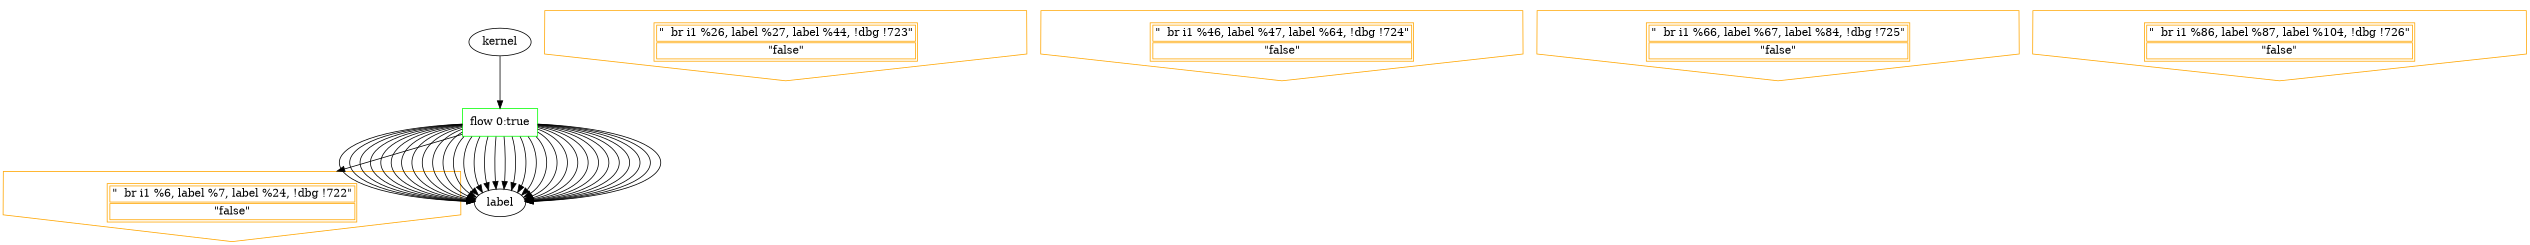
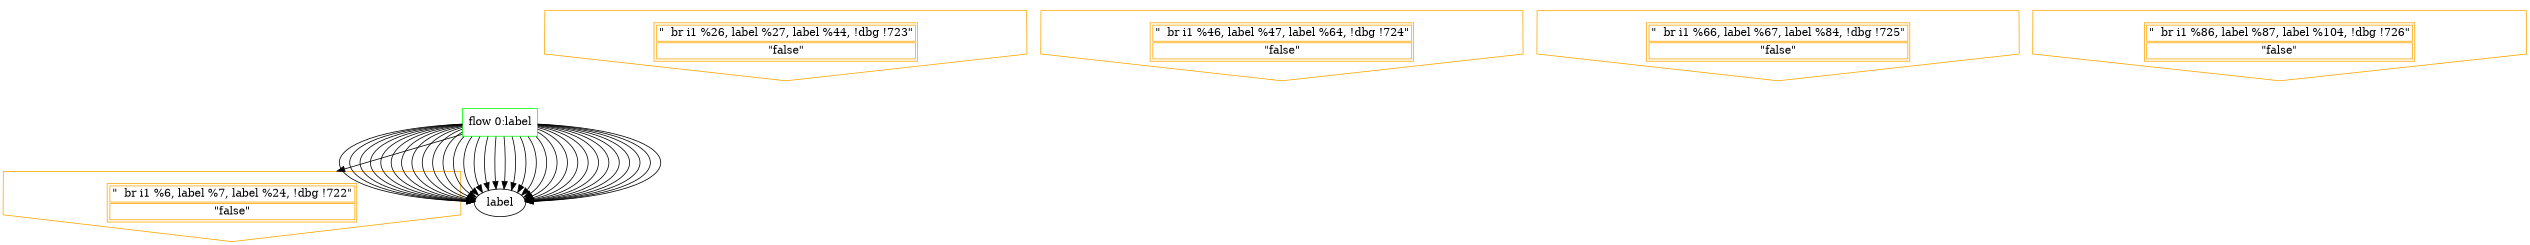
node "kernel": removed
node "flow 0:true": label "flow 0:true" -> "flow 0:label"
